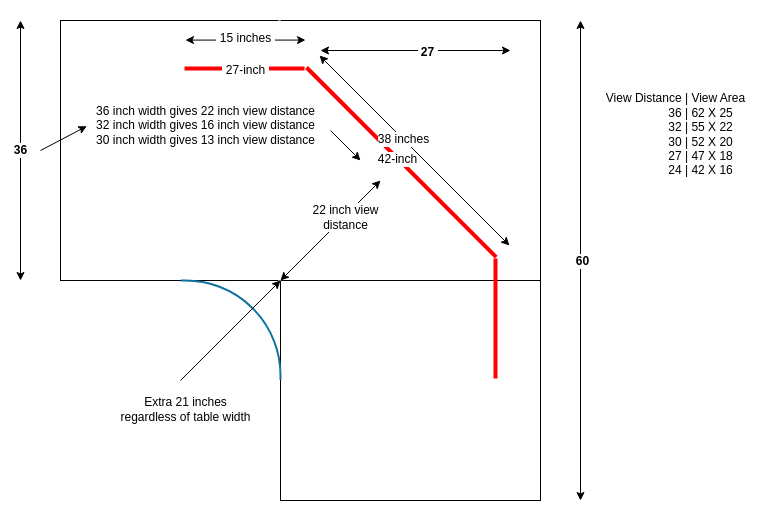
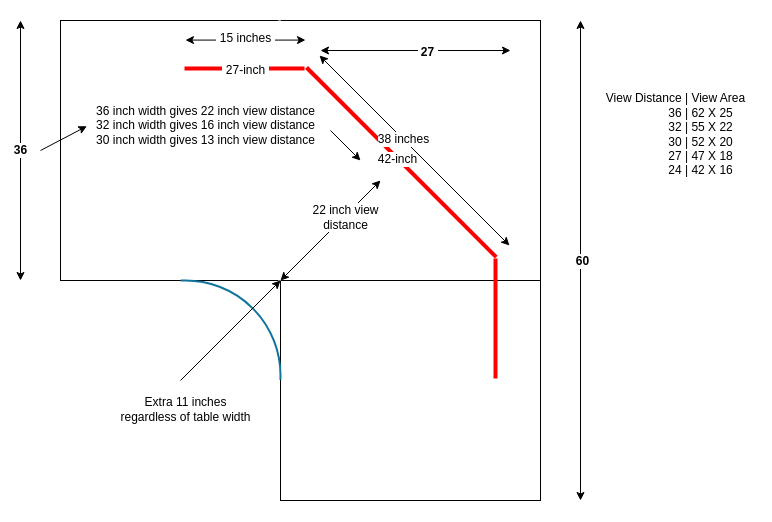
node "Extra 21 inches regardless of table width": label "Extra 21 inches regardless of table width" -> "Extra 11 inches regardless of table width"
